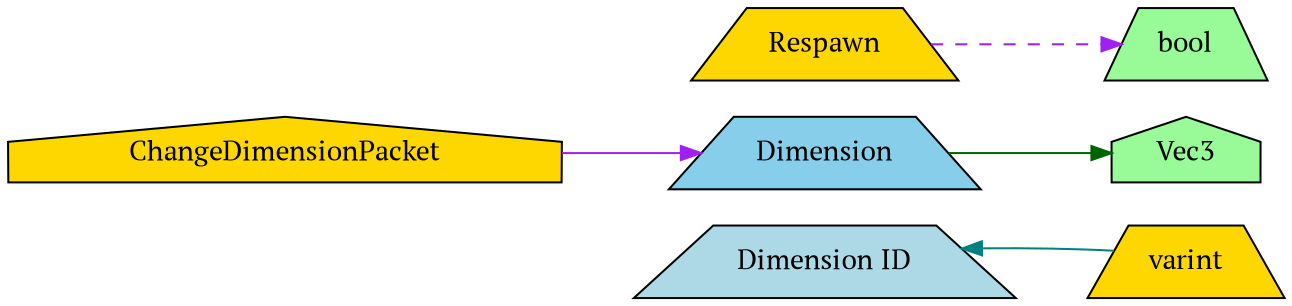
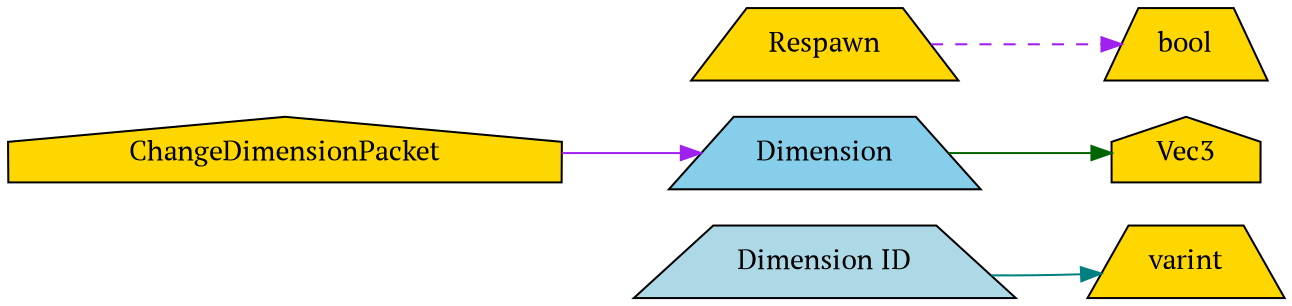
node "bool": fillcolor palegreen -> gold
node "Vec3": fillcolor palegreen -> gold
edge "varint" -> "Dimension ID": reversed
